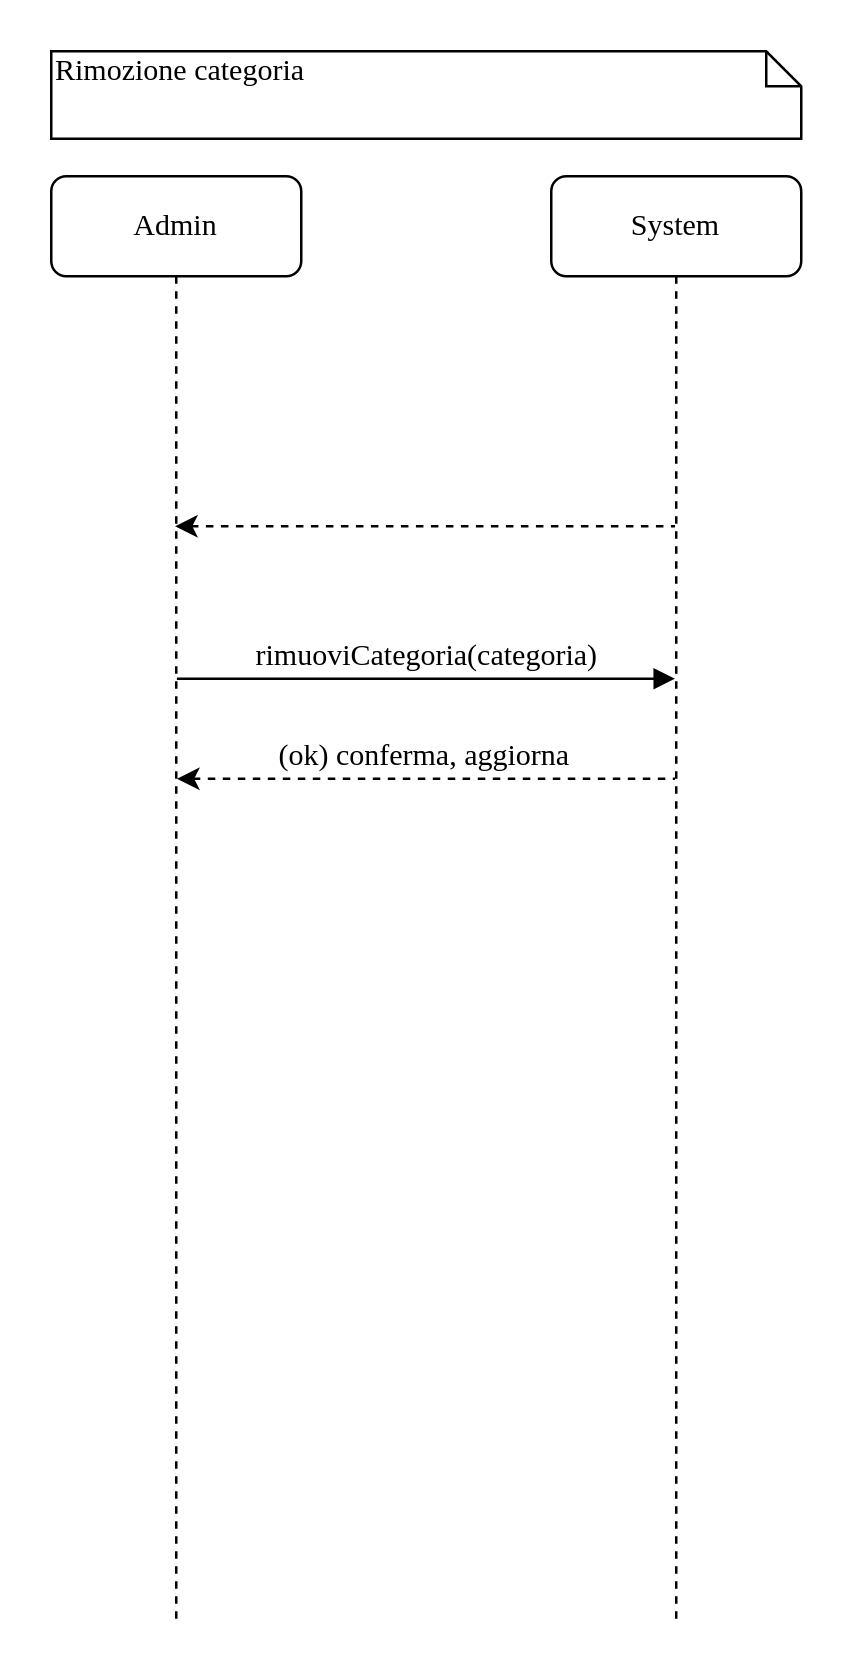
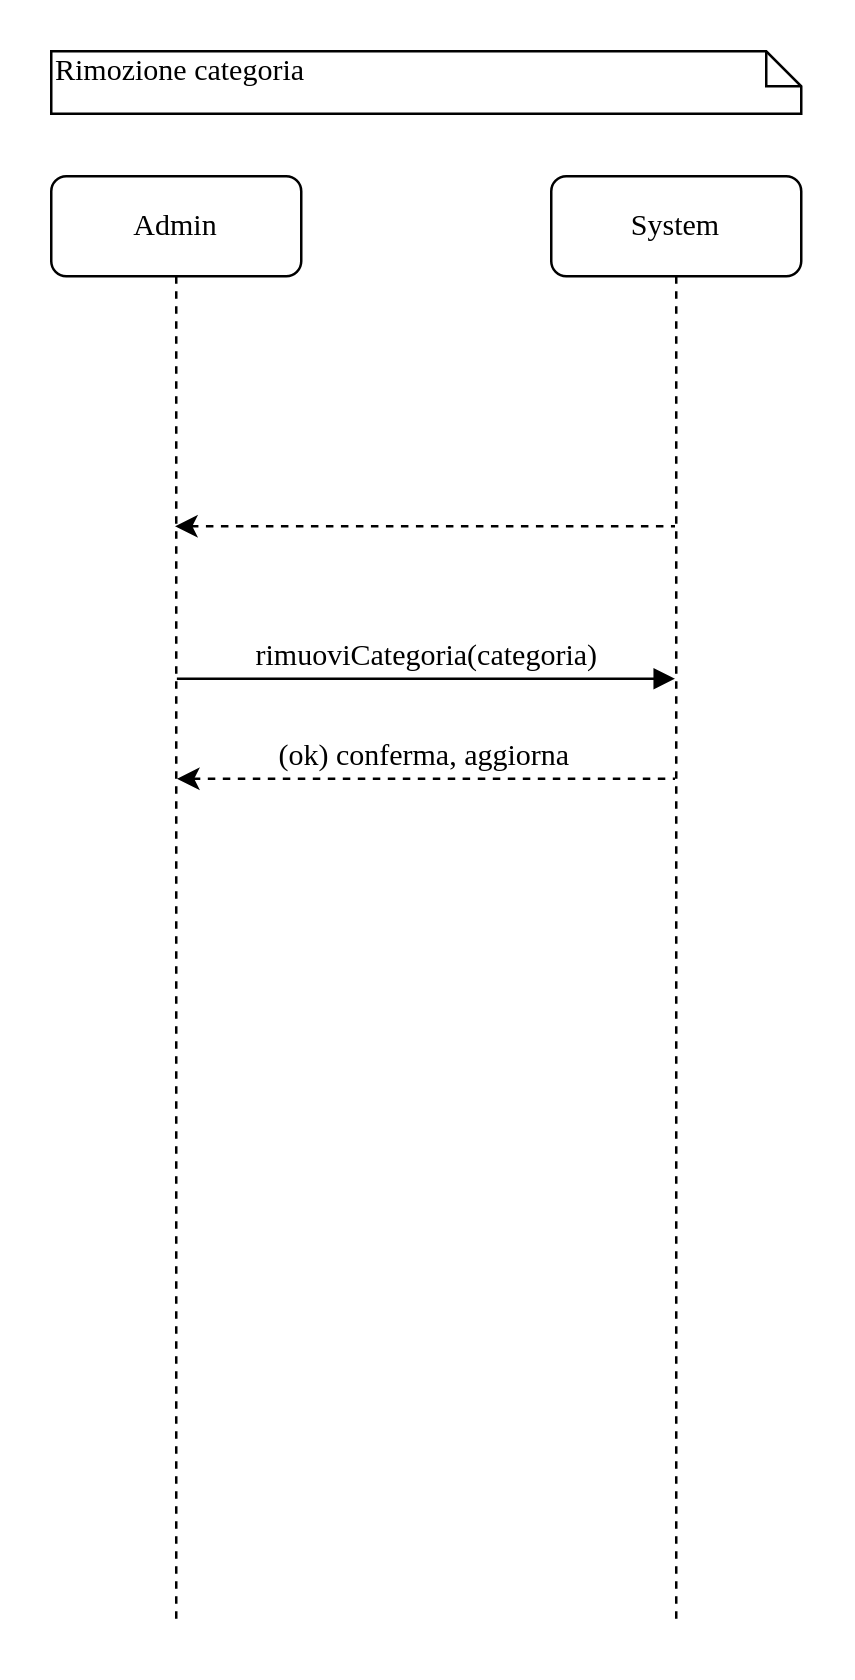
node "Rimozione categoria": size 750x88 -> 750x63
